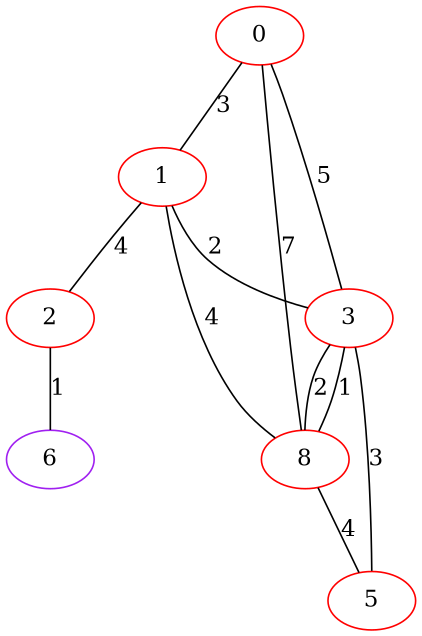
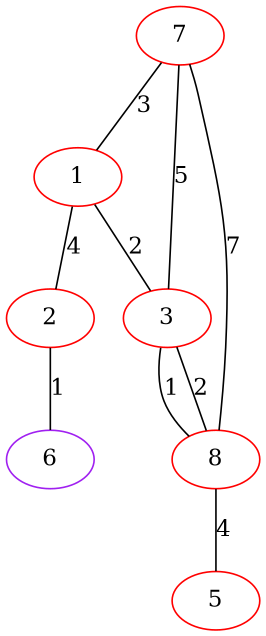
node "0": label "0" -> "7"
edge "1" -- "8": removed, label "4"
edge "3" -- "5": removed, label "3"
